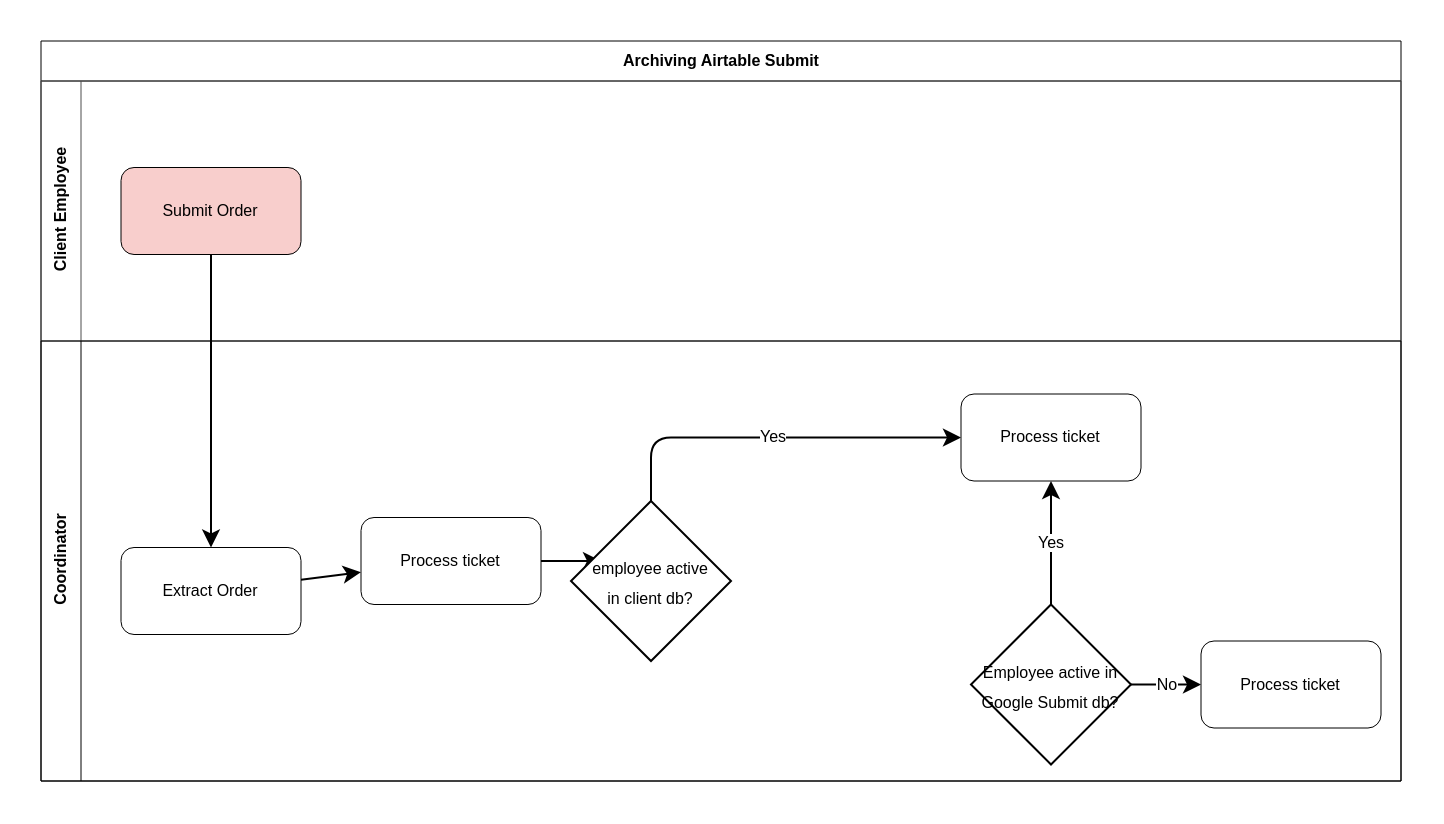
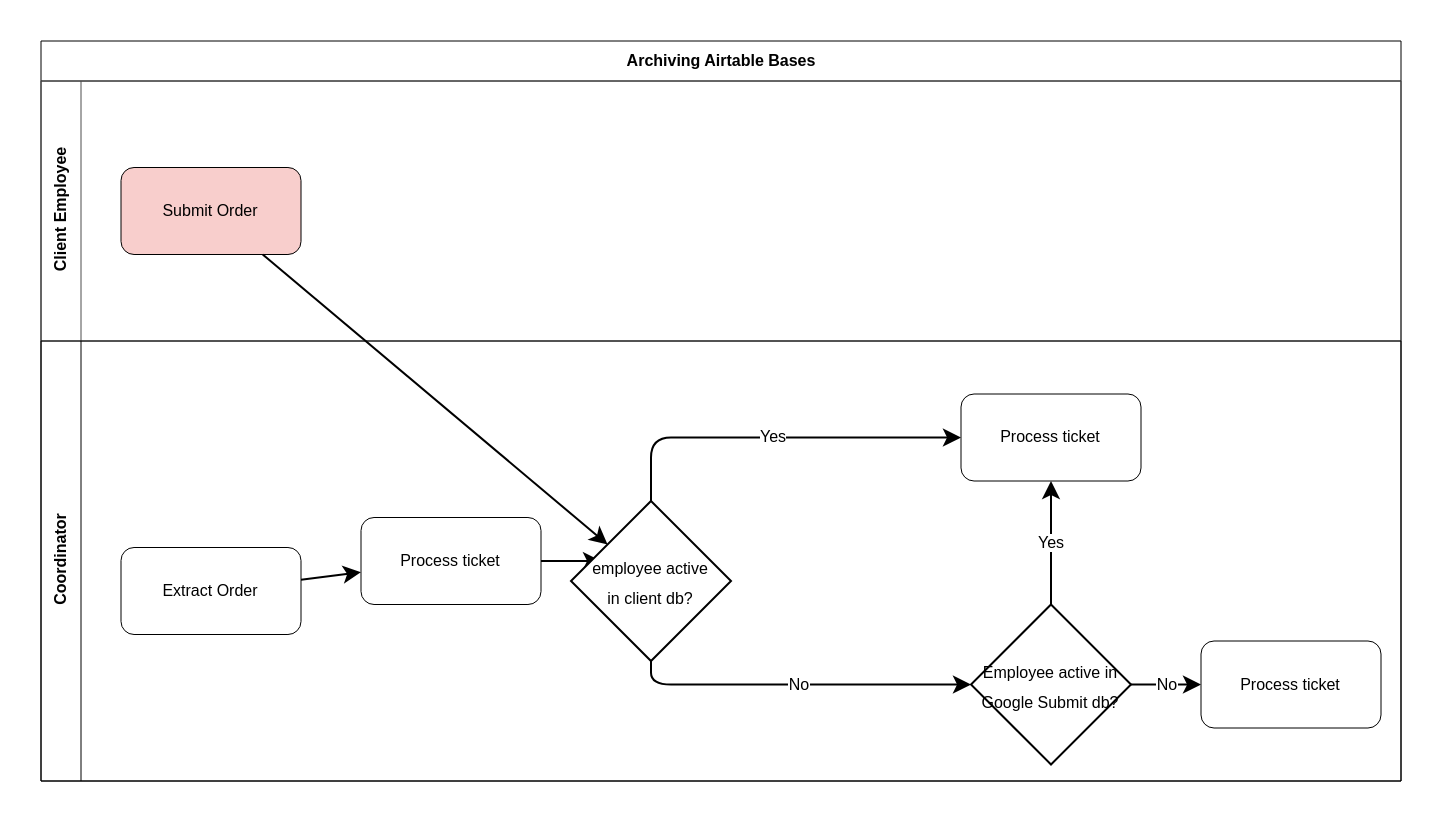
node "Archiving Airtable Submit": label "Archiving Airtable Submit" -> "Archiving Airtable Bases"
edge "Submit Order" -> "Extract Order": now "Submit Order" -> "employee active in client db?"
edge "employee active in client db?" -> "Employee active in Google Submit db?": added, label "No"
